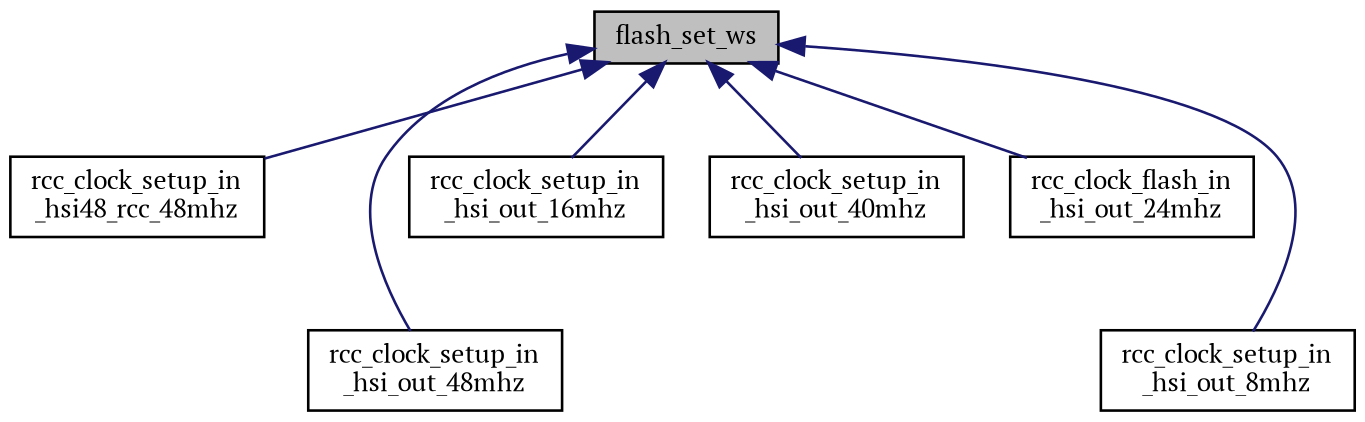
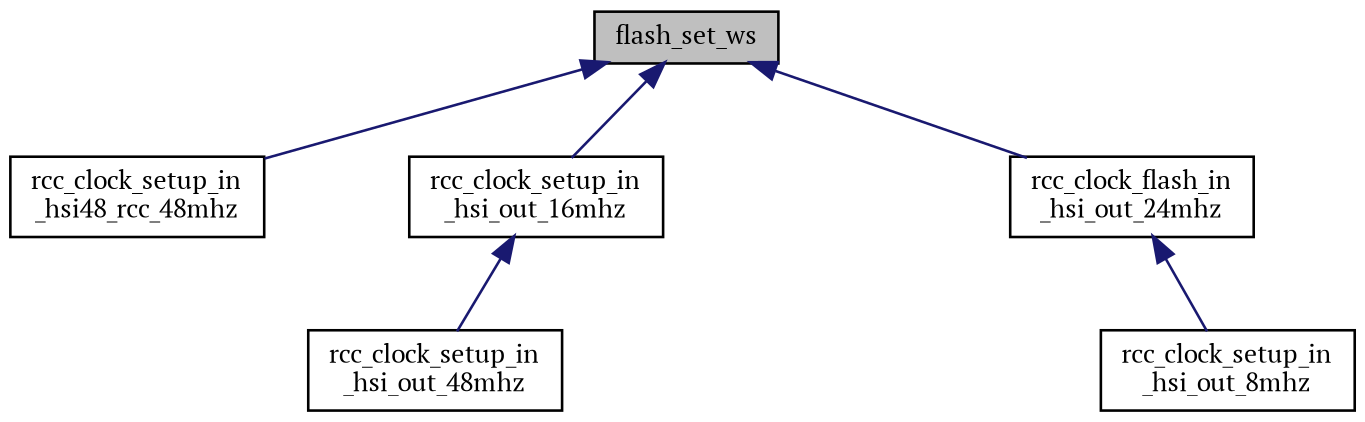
edge "rcc_clock_setup_in _hsi_out_8mhz" -> "flash_set_ws": now "rcc_clock_setup_in _hsi_out_8mhz" -> "rcc_clock_flash_in _hsi_out_24mhz"
edge "rcc_clock_setup_in _hsi_out_48mhz" -> "flash_set_ws": now "rcc_clock_setup_in _hsi_out_48mhz" -> "rcc_clock_setup_in _hsi_out_16mhz"
node "rcc_clock_setup_in _hsi_out_40mhz": removed
